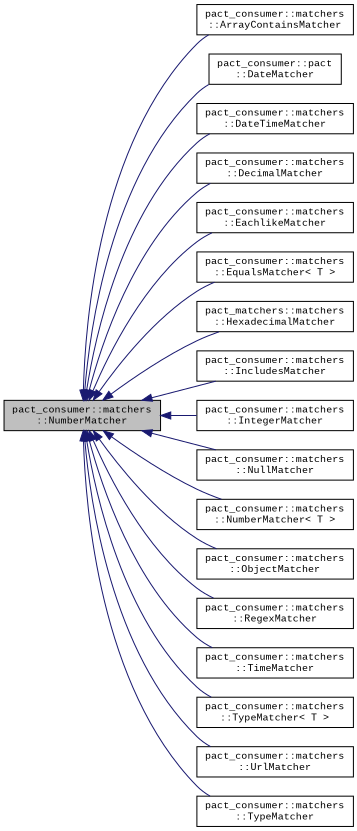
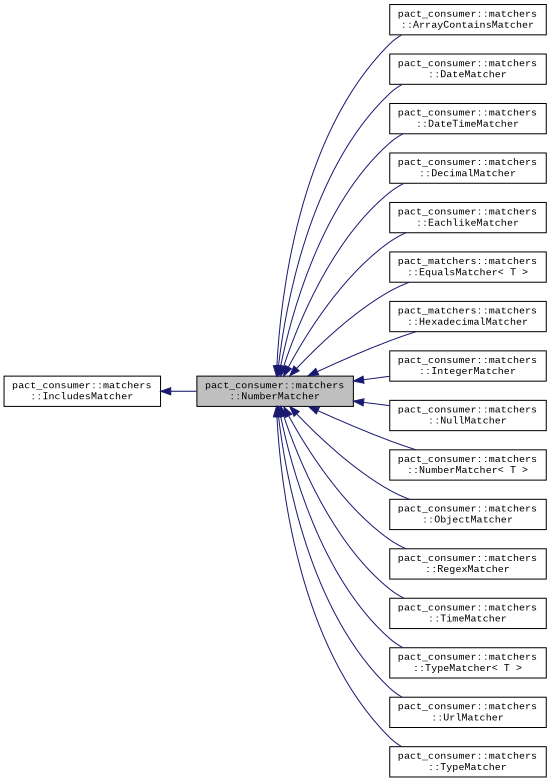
node "pact_consumer::pact ::DateMatcher": label "pact_consumer::pact ::DateMatcher" -> "pact_consumer::matchers ::DateMatcher"
node "pact_consumer::matchers ::EqualsMatcher< T >": label "pact_consumer::matchers ::EqualsMatcher< T >" -> "pact_matchers::matchers ::EqualsMatcher< T >"
edge "pact_consumer::matchers ::IncludesMatcher" -> "pact_consumer::matchers ::NumberMatcher": reversed
